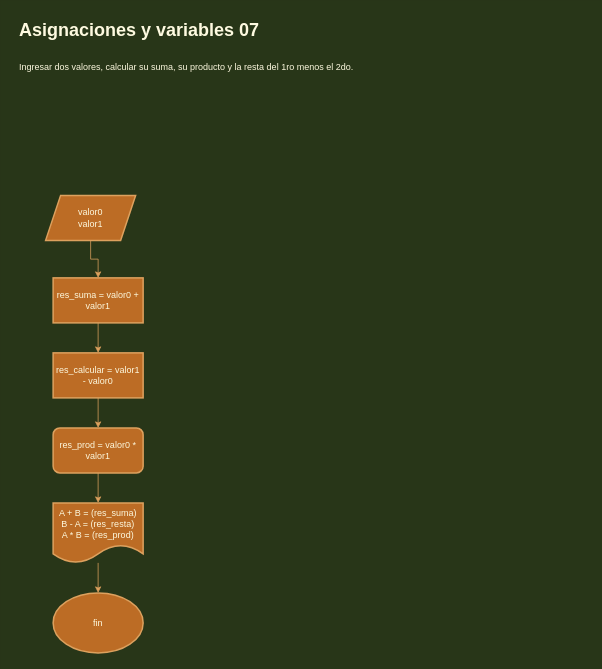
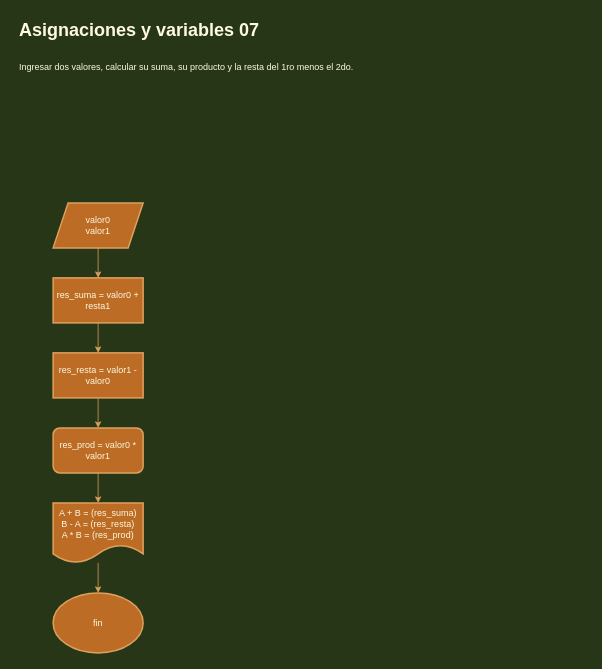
node "valor0 valor1": moved (90, 218) -> (98, 225)
node "res_suma = valor0 + valor1": label "res_suma = valor0 + valor1" -> "res_suma = valor0 + resta1"
node "res_calcular = valor1 - valor0": label "res_calcular = valor1 - valor0" -> "res_resta = valor1 - valor0"
